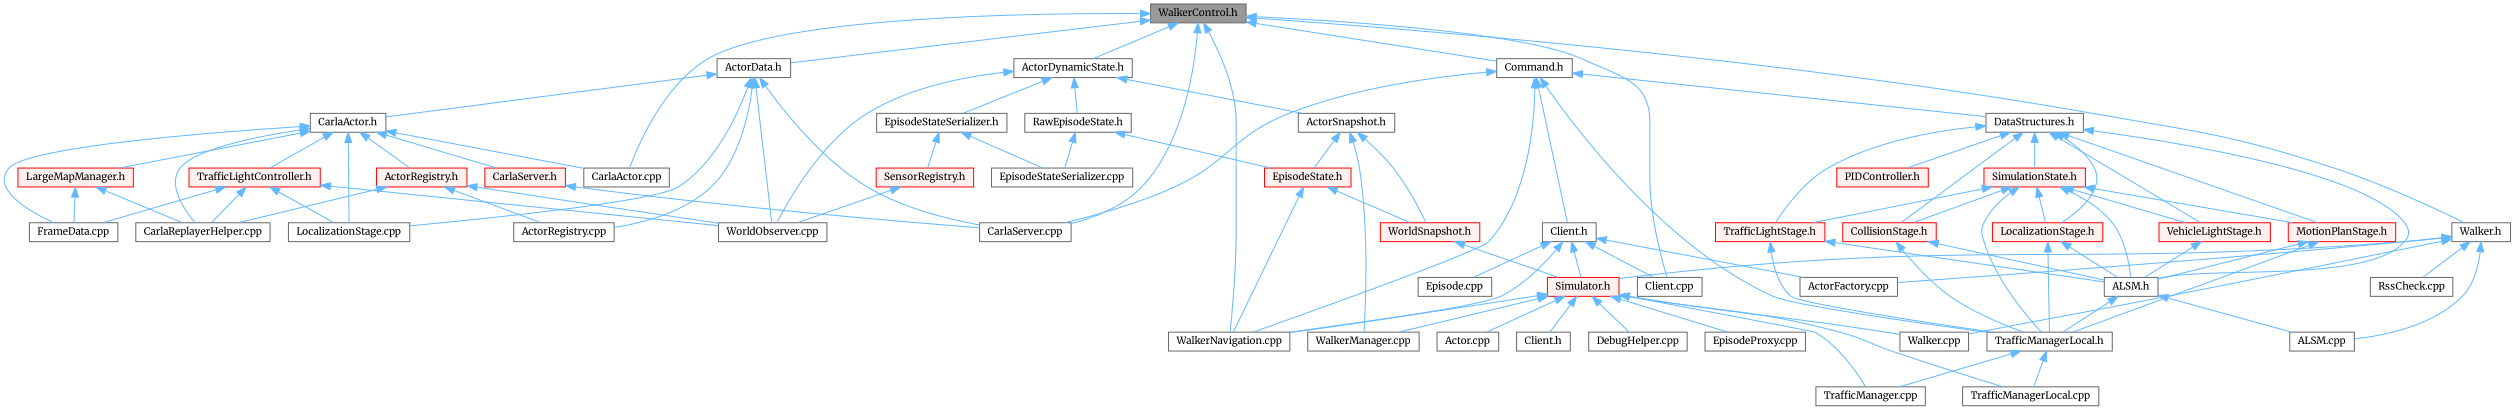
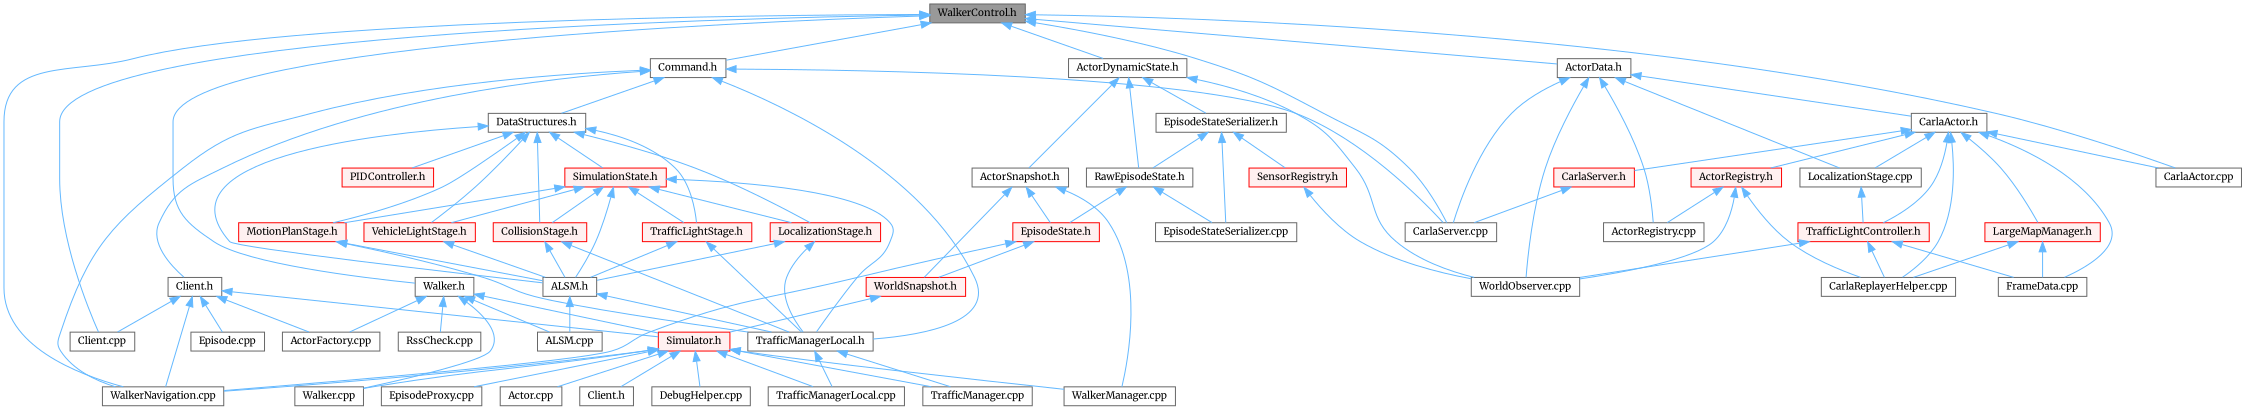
edge "RawEpisodeState.h" -> "EpisodeStateSerializer.h": added
edge "LocalizationStage.cpp" -> "TrafficLightController.h": reversed
